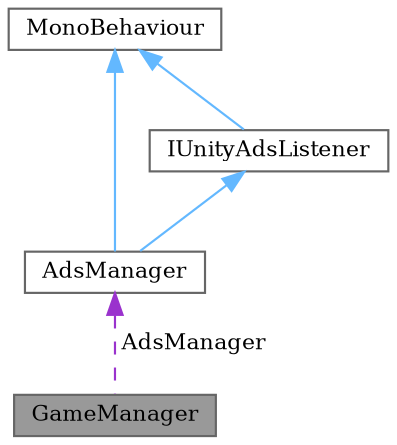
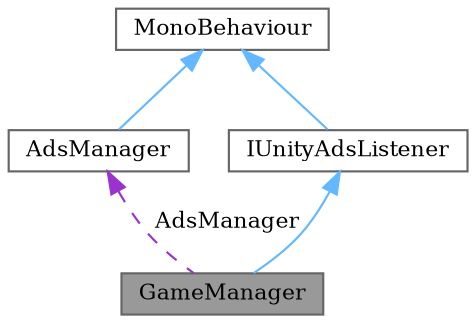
edge "AdsManager" -> "IUnityAdsListener": now "GameManager" -> "IUnityAdsListener"
